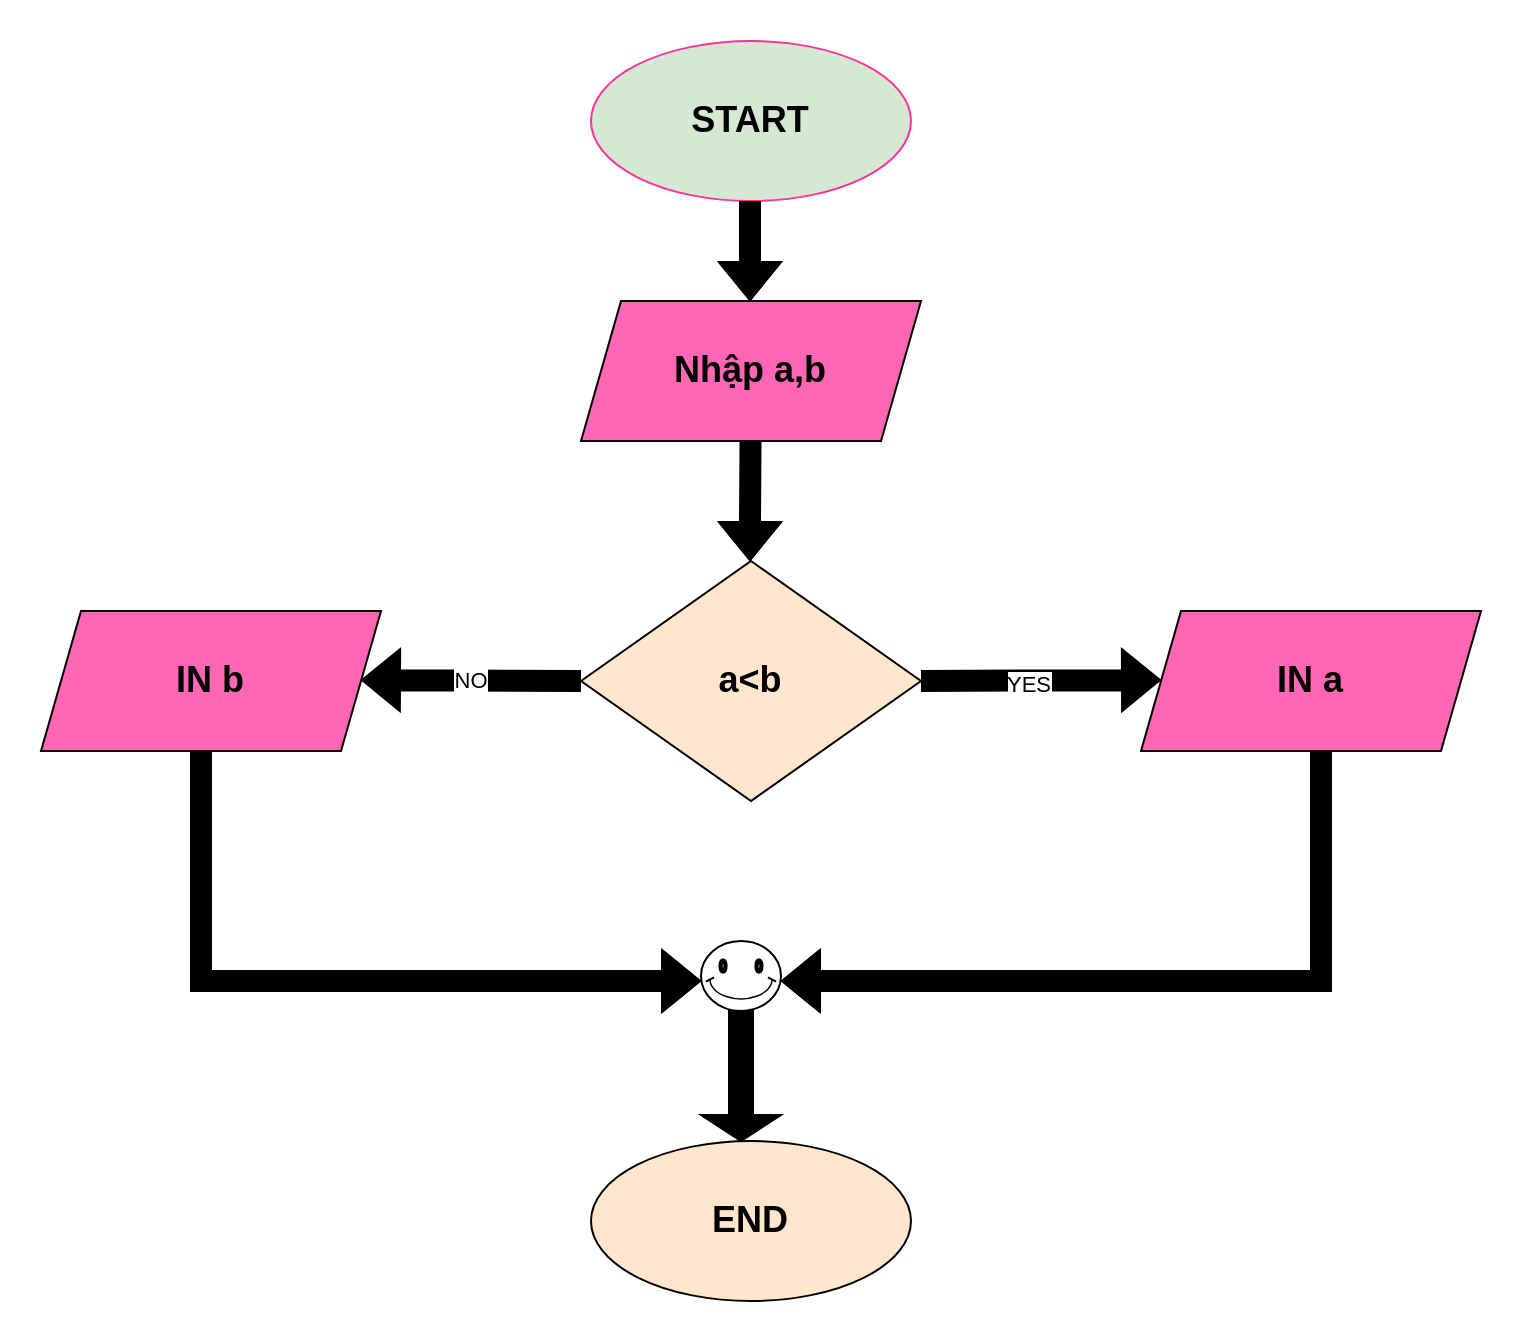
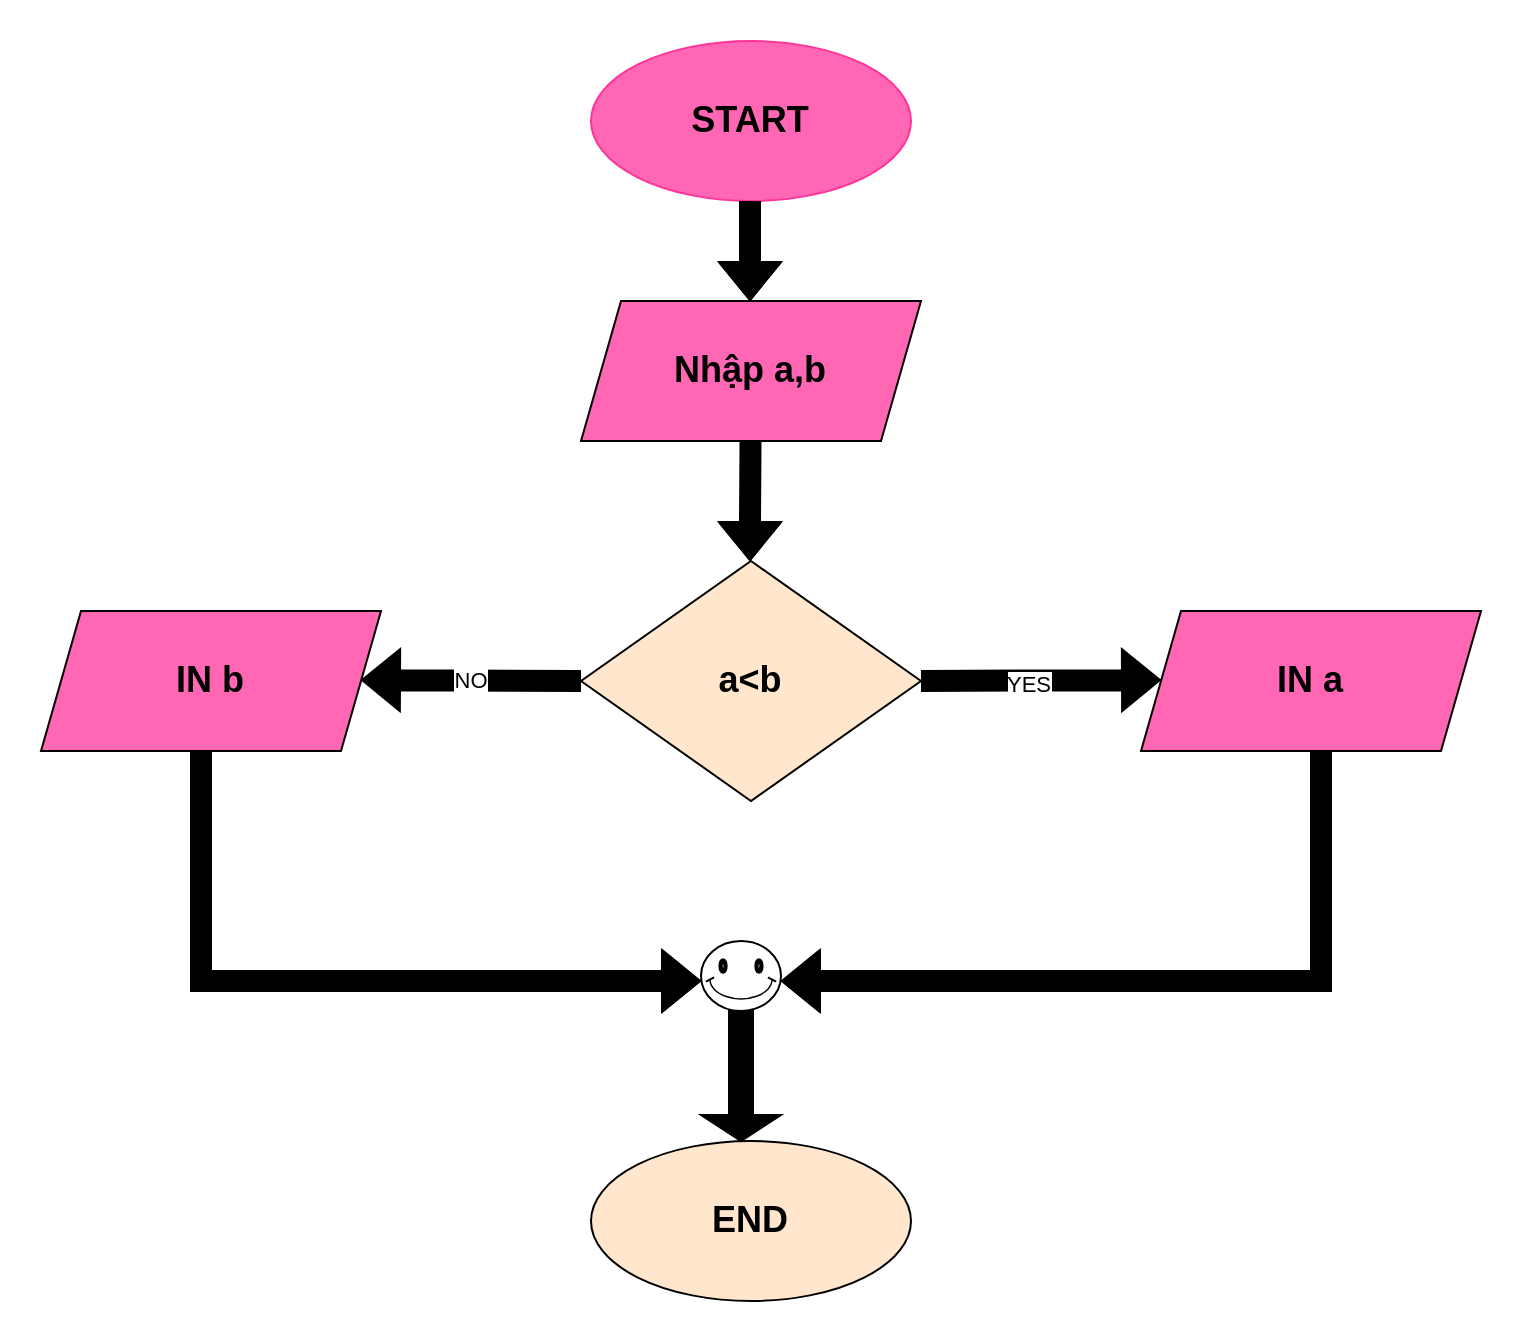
node "START": fillcolor #d5e8d4 -> #ff66b3
